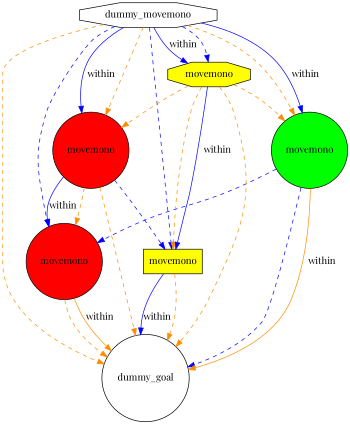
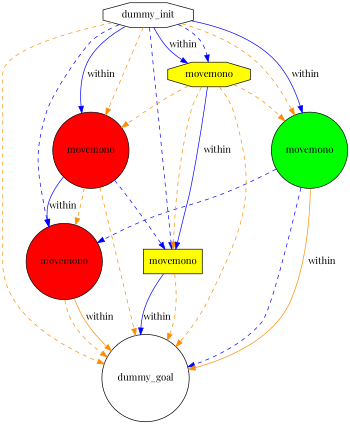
node "dummy_movemono": label "dummy_movemono" -> "dummy_init"
